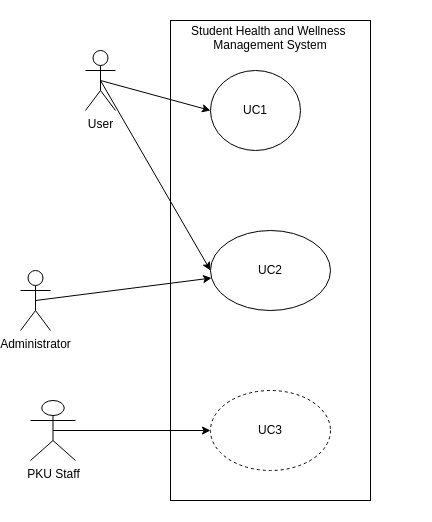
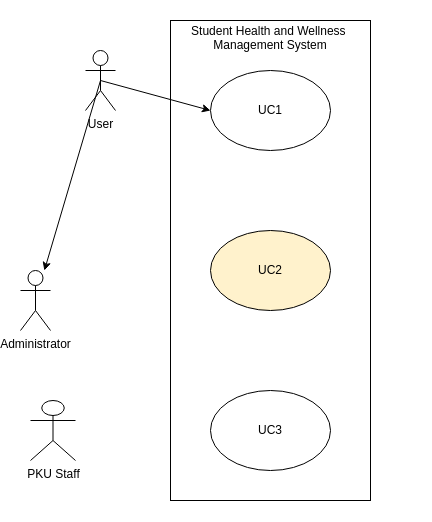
node "UC1": size 90x80 -> 120x80
edge "User" -> "UC2": now "User" -> "Administrator"
node "UC2": fillcolor #ffffff -> #fff2cc
edge "Administrator" -> "UC2": removed
edge "PKU Staff" -> "UC3": removed
node "UC3": style dashed -> solid
